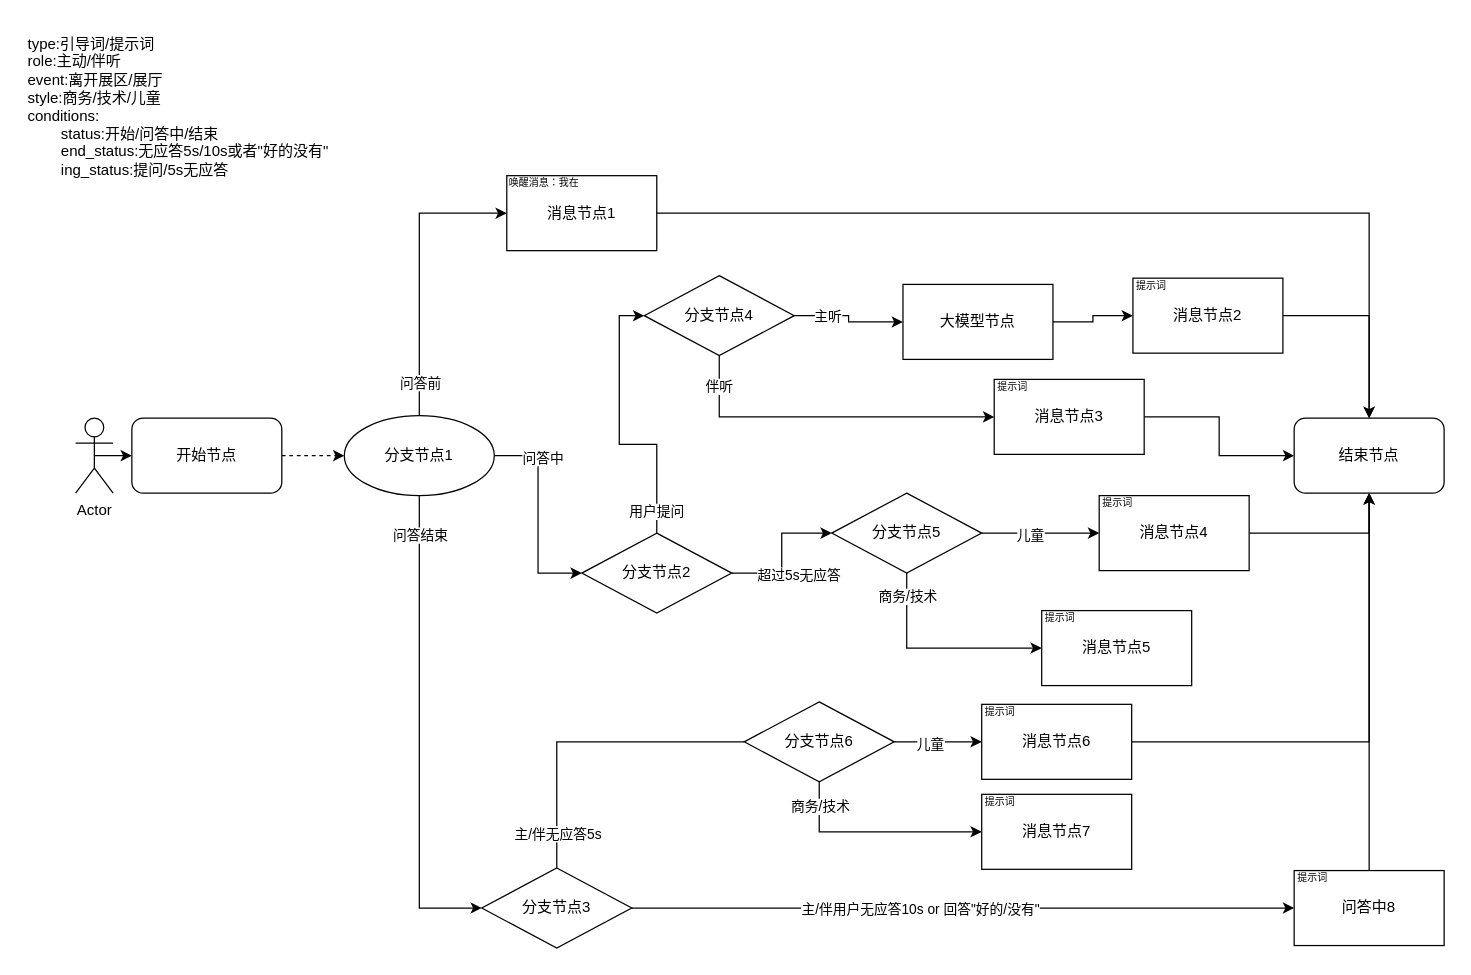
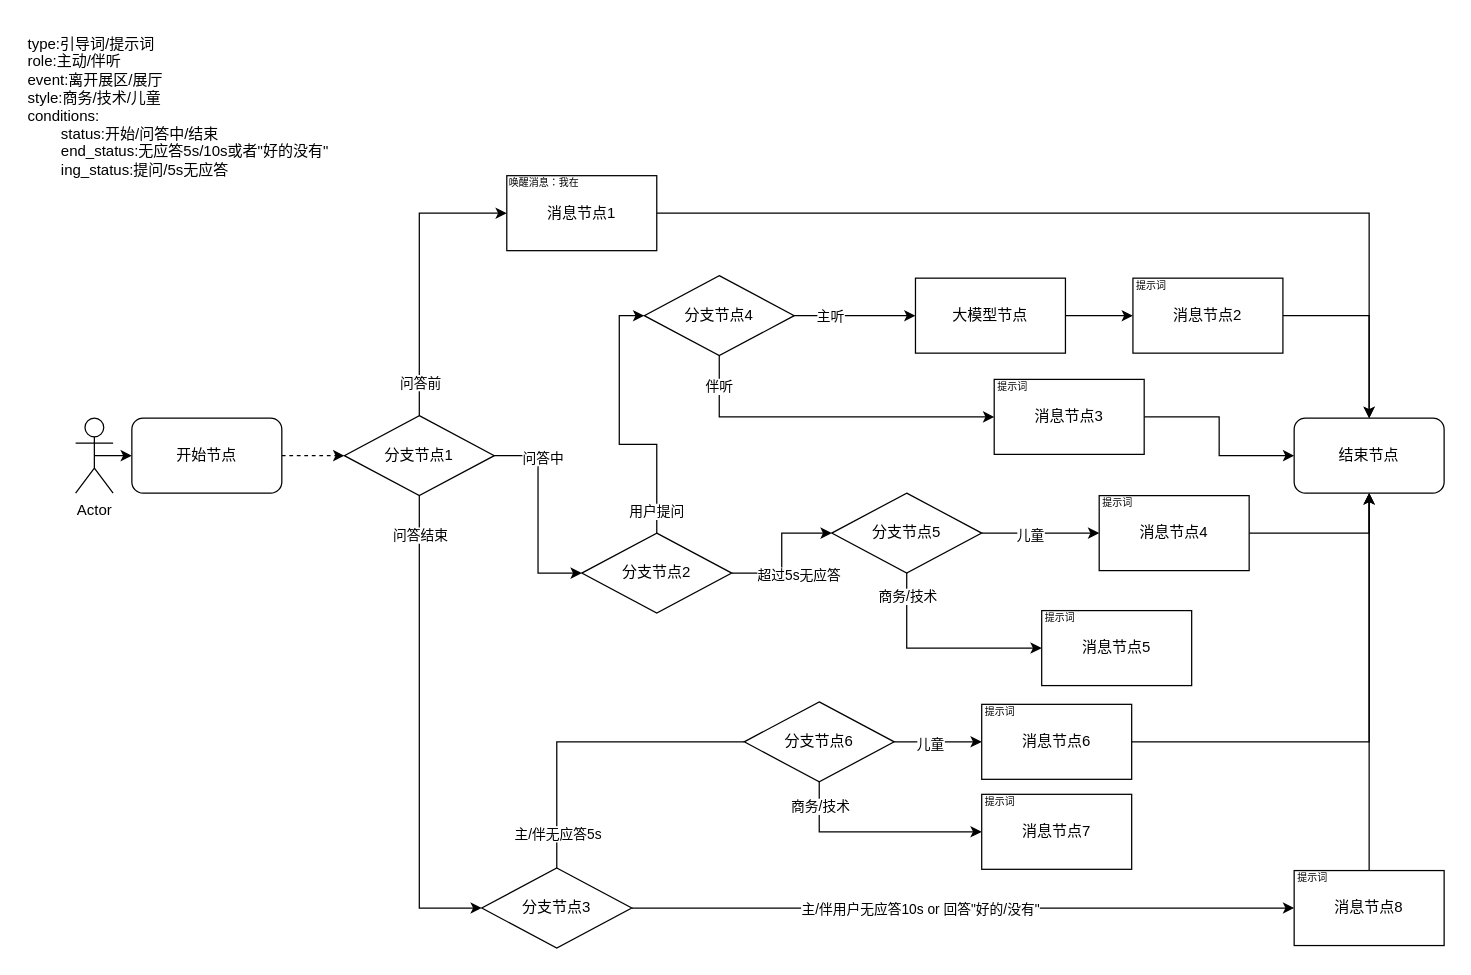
node "大模型节点": moved (978, 322) -> (991, 316)
node "分支节点1": shape ellipse -> diamond
node "问答中8": label "问答中8" -> "消息节点8"
